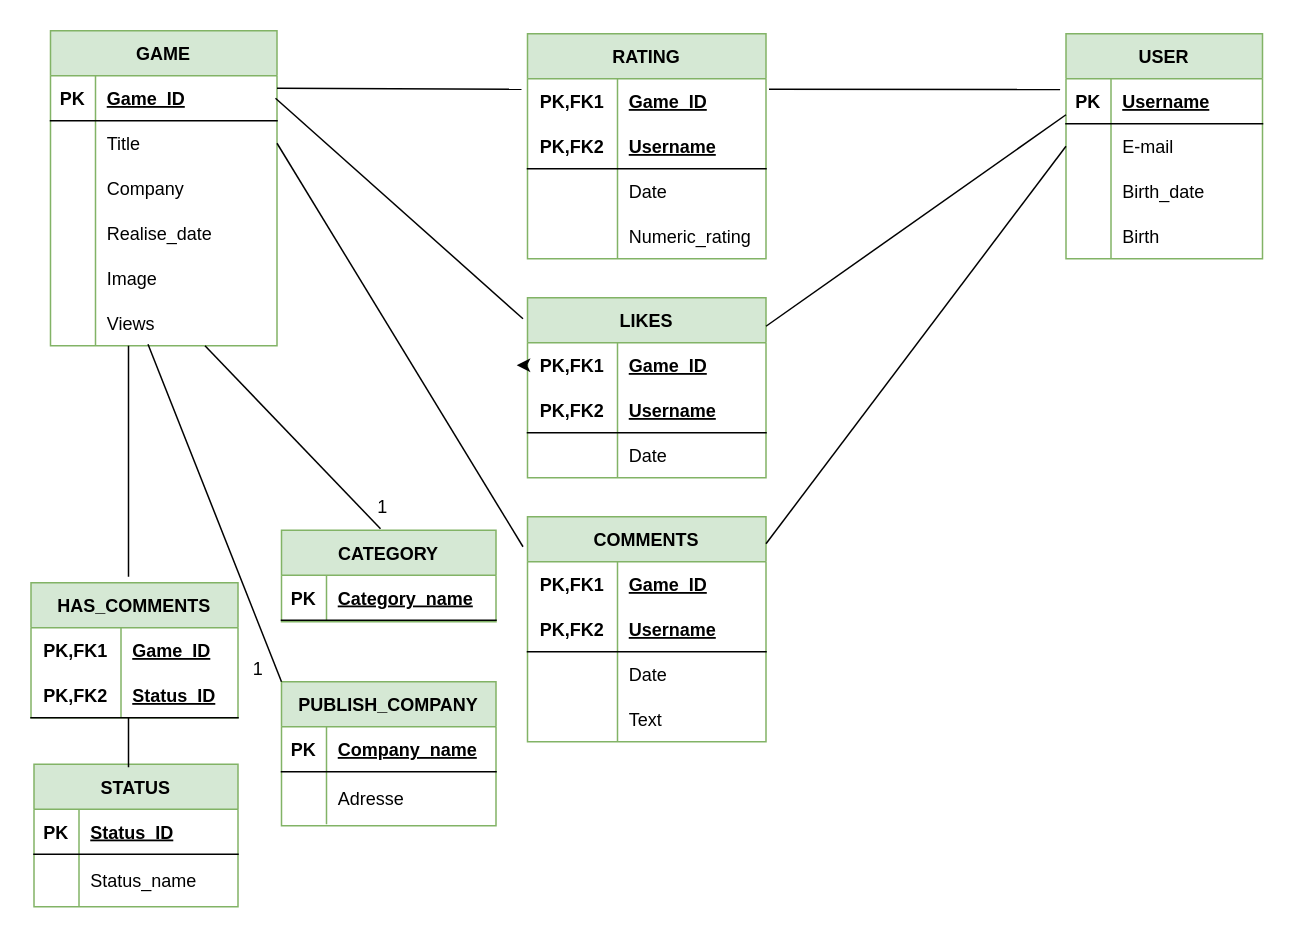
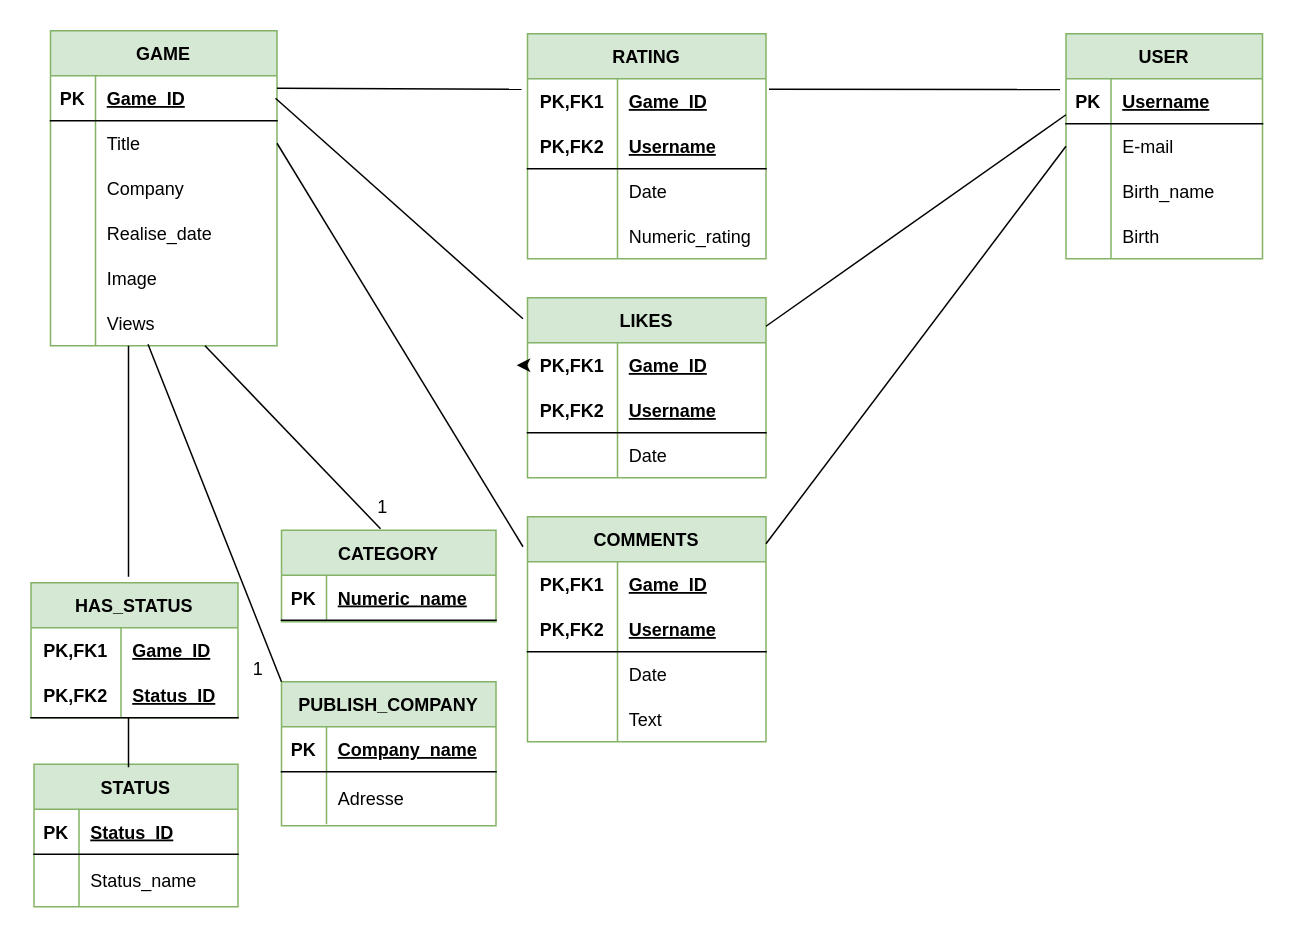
node "Birth_date": label "Birth_date" -> "Birth_name"
node "Category_name": label "Category_name" -> "Numeric_name"
node "HAS_COMMENTS": label "HAS_COMMENTS" -> "HAS_STATUS"
